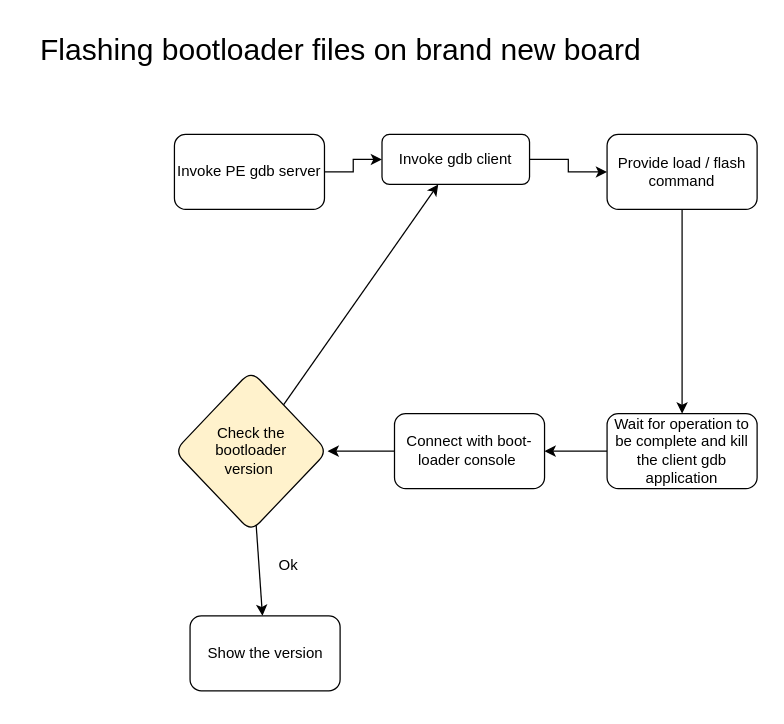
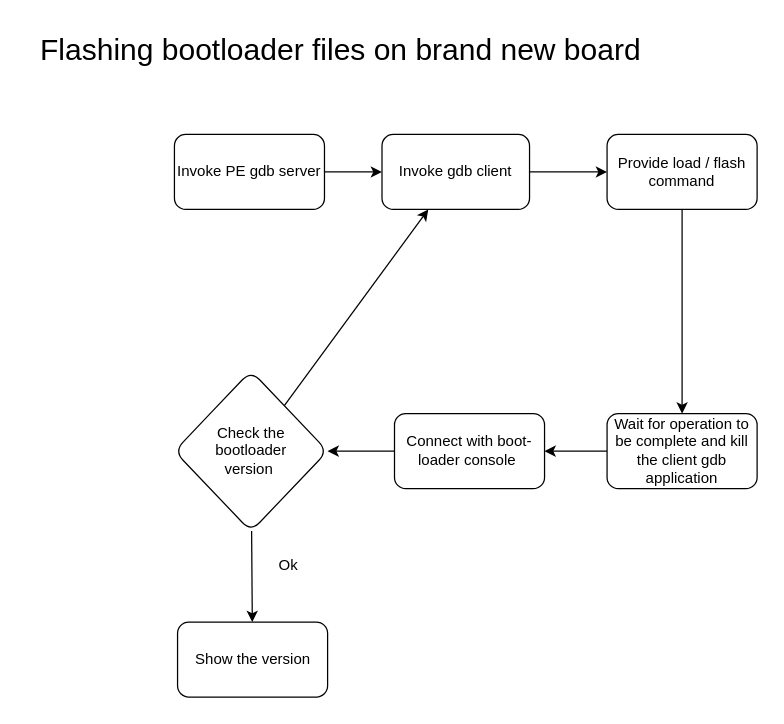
node "Invoke gdb client": size 148x50 -> 148x75
node "Check the bootloader version": fillcolor #fff2cc -> #ffffff
node "Show the version": moved (265, 653) -> (253, 659)
